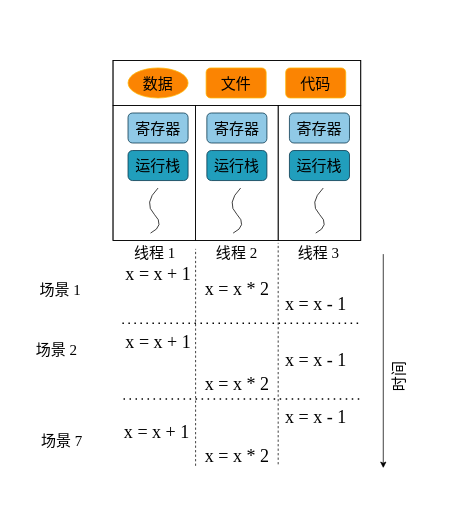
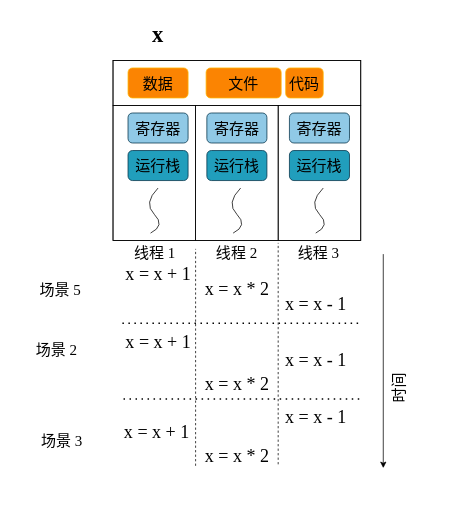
node "x": added
node "数据": shape ellipse -> rounded rectangle
node "文件": size 60x30 -> 75x30
node "代码": size 60x30 -> 38x30
node "场景 1": label "场景 1" -> "场景 5"
node "时间": moved (398, 377) -> (398, 388)
node "场景 7": label "场景 7" -> "场景 3"
